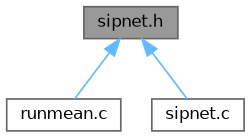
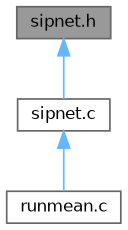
edge "runmean.c" -> "sipnet.h": now "runmean.c" -> "sipnet.c"
